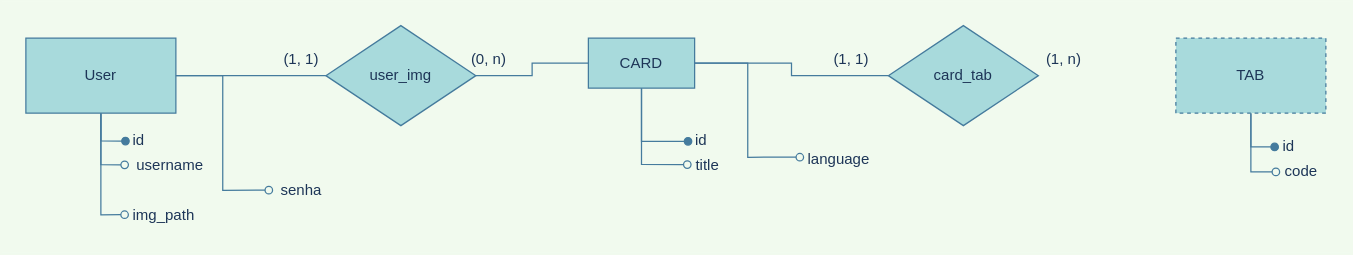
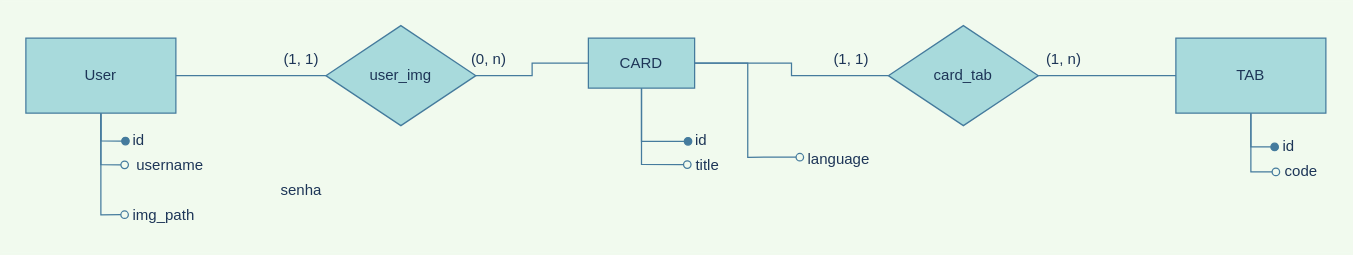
edge "card_tab" -- "TAB": added
node "TAB": style dashed -> solid
edge "User" -> "senha": removed
